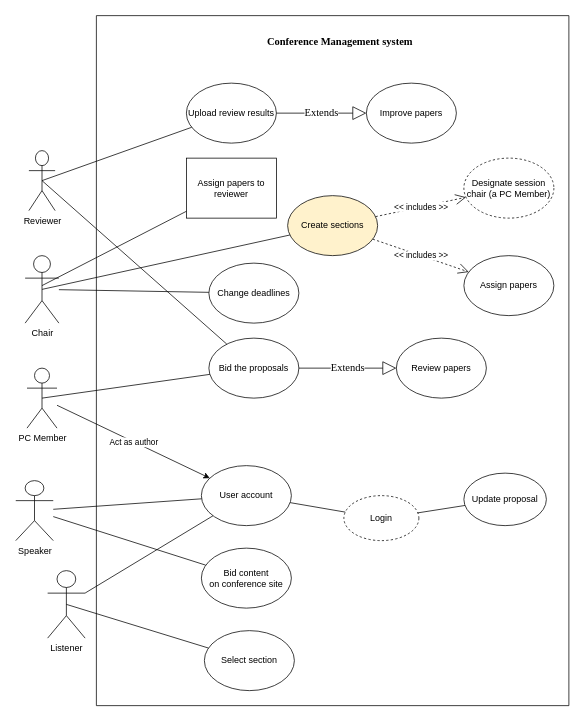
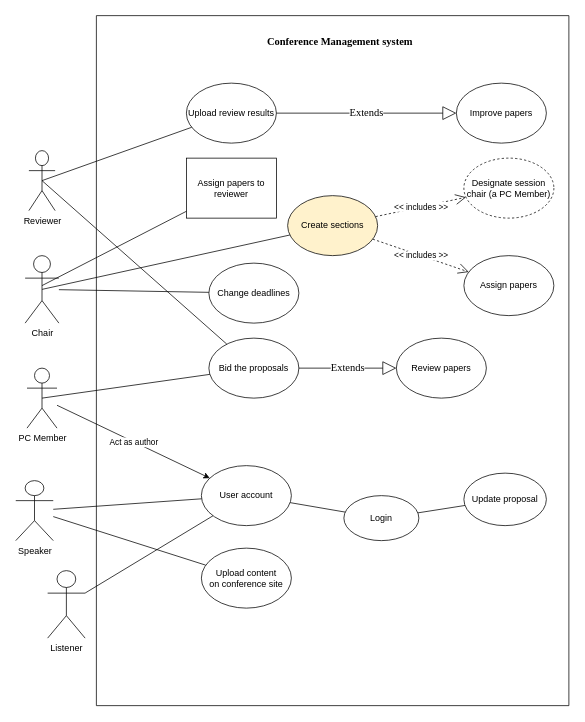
node "Improve papers": moved (411, 113) -> (501, 113)
node "Login": style dashed -> solid
node "Bid content on conference site": label "Bid content on conference site" -> "Upload content on conference site"
edge "Listener" -- "Select section": removed
node "Select section": removed
